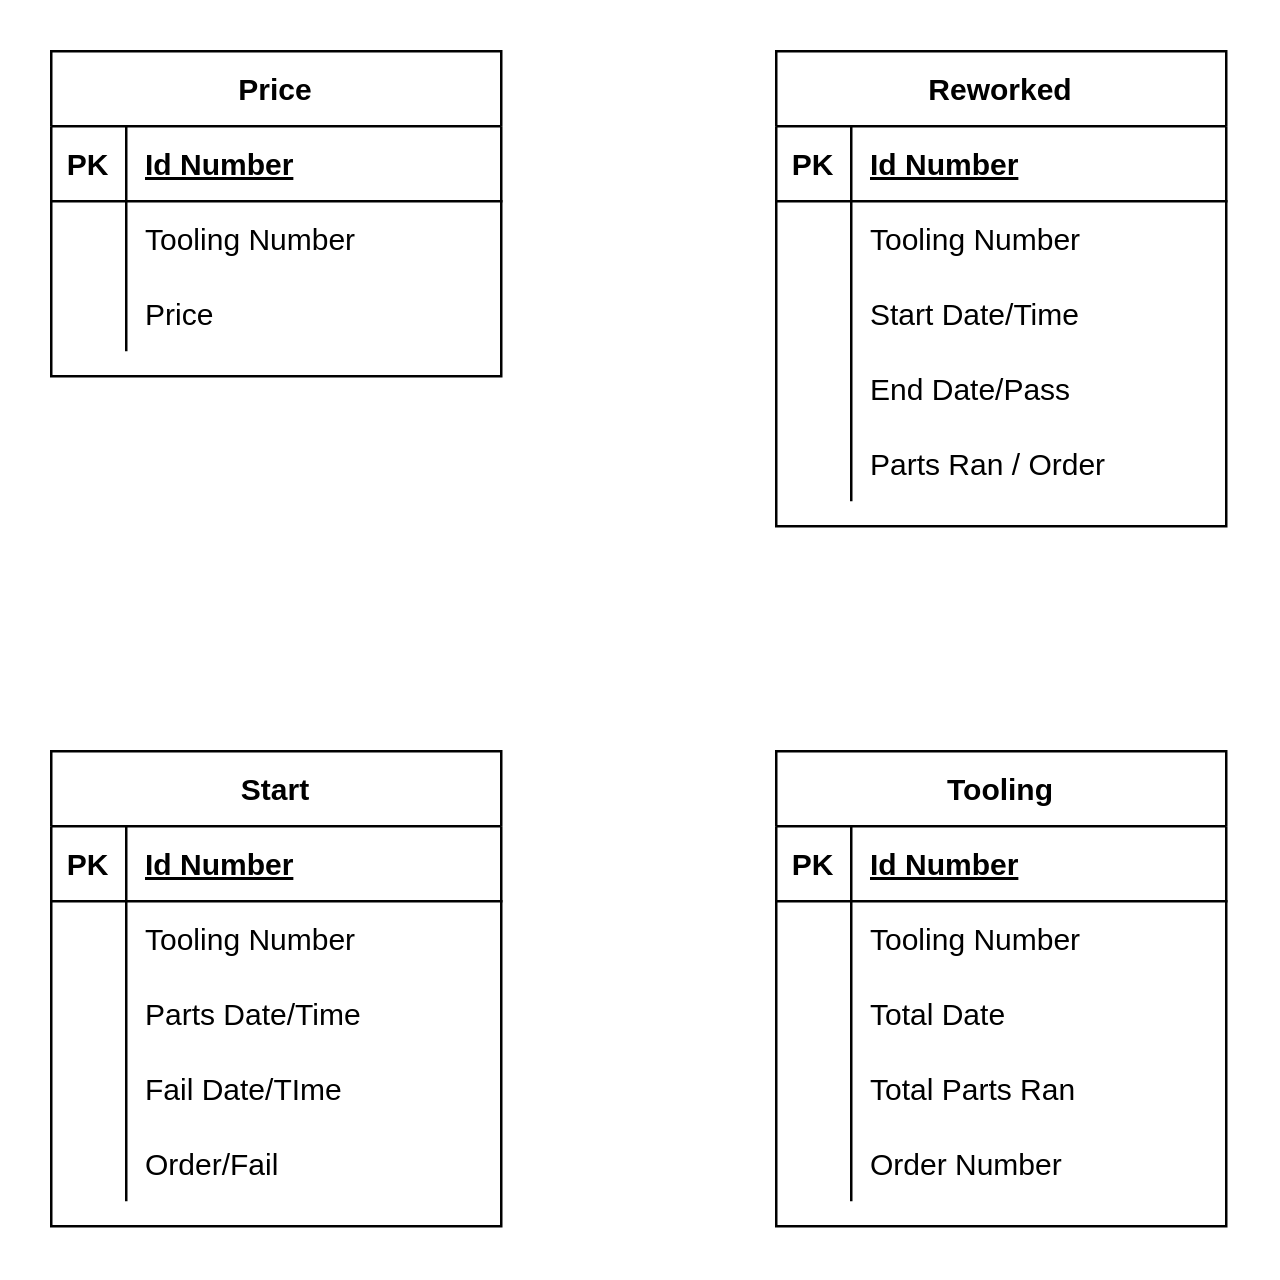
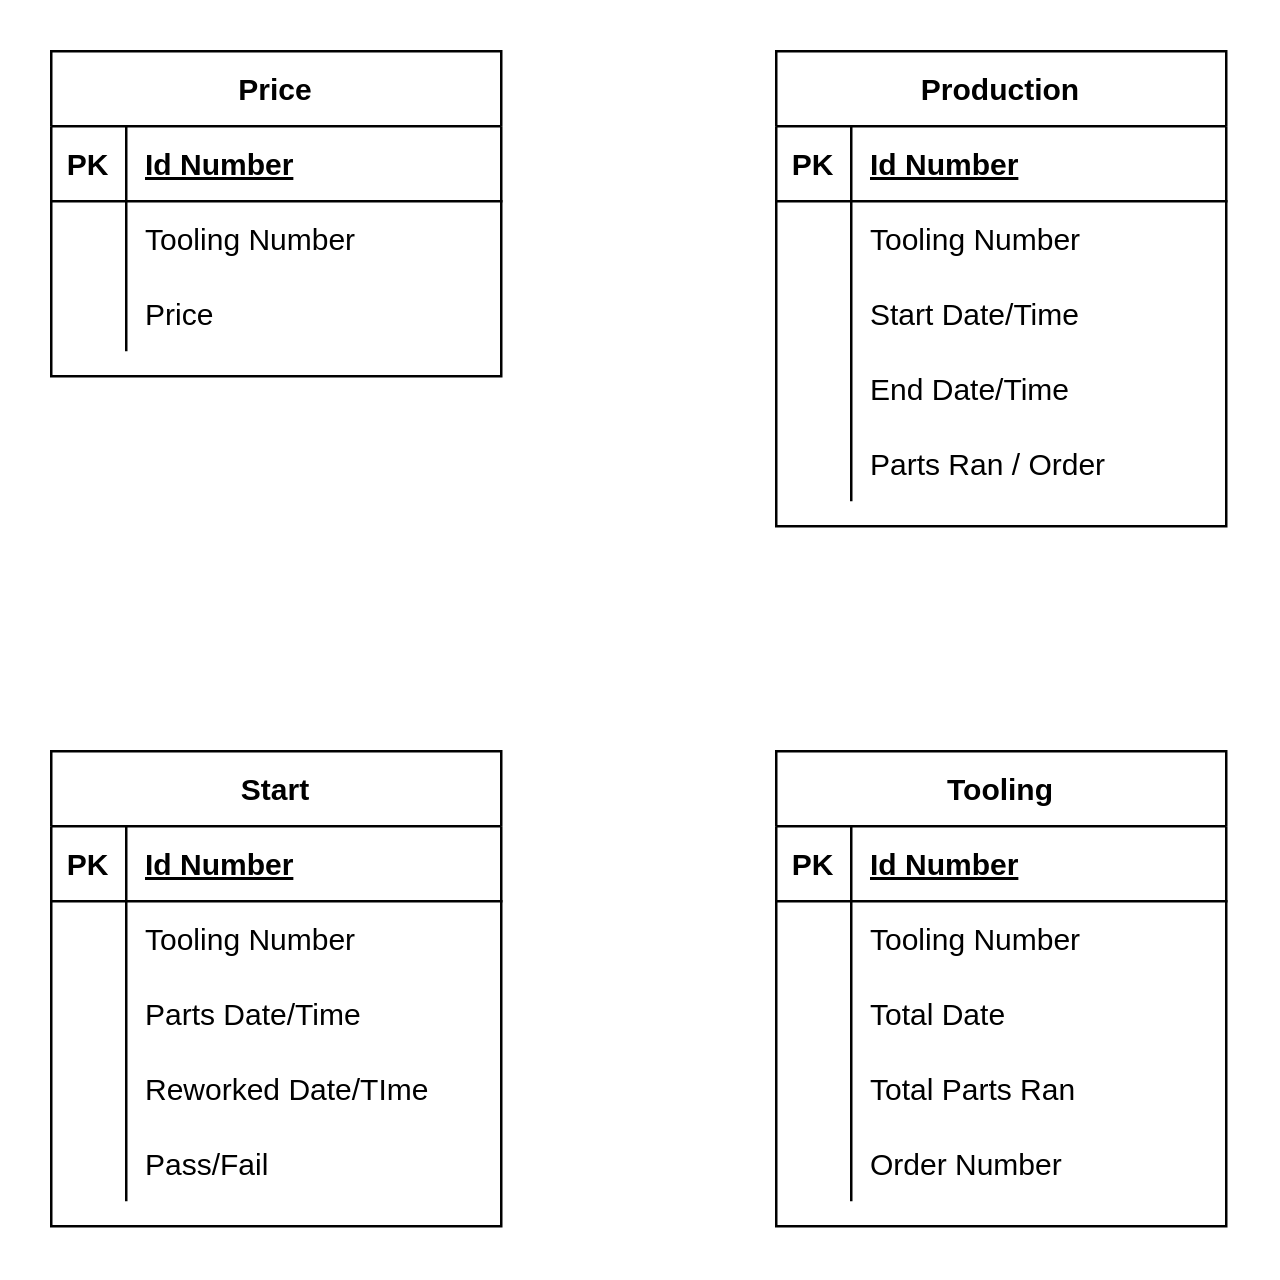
node "Reworked": label "Reworked" -> "Production"
node "End Date/Pass": label "End Date/Pass" -> "End Date/Time"
node "Fail Date/TIme": label "Fail Date/TIme" -> "Reworked Date/TIme"
node "Order/Fail": label "Order/Fail" -> "Pass/Fail"
